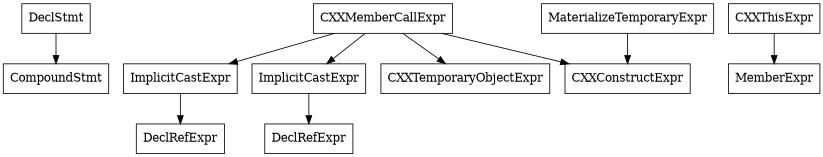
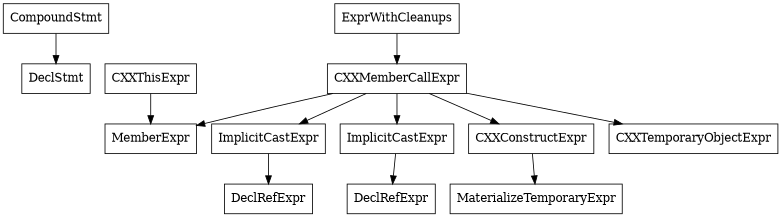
node "ExprWithCleanups": added
edge "DeclStmt" -> "CompoundStmt": reversed
edge "MaterializeTemporaryExpr" -> "CXXConstructExpr": reversed
edge "CXXMemberCallExpr" -> "MemberExpr": added
